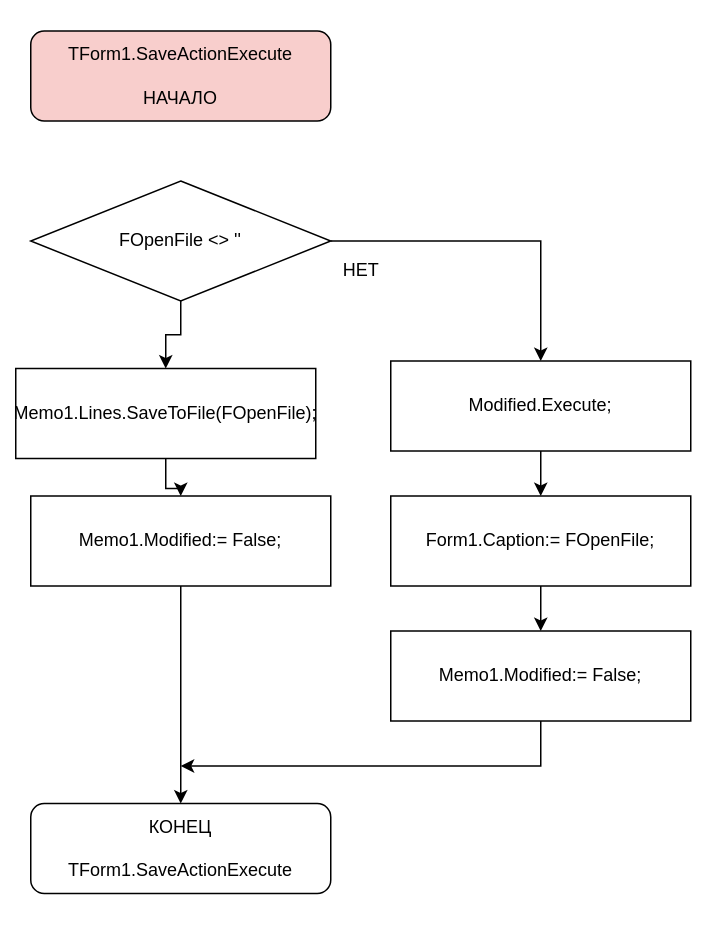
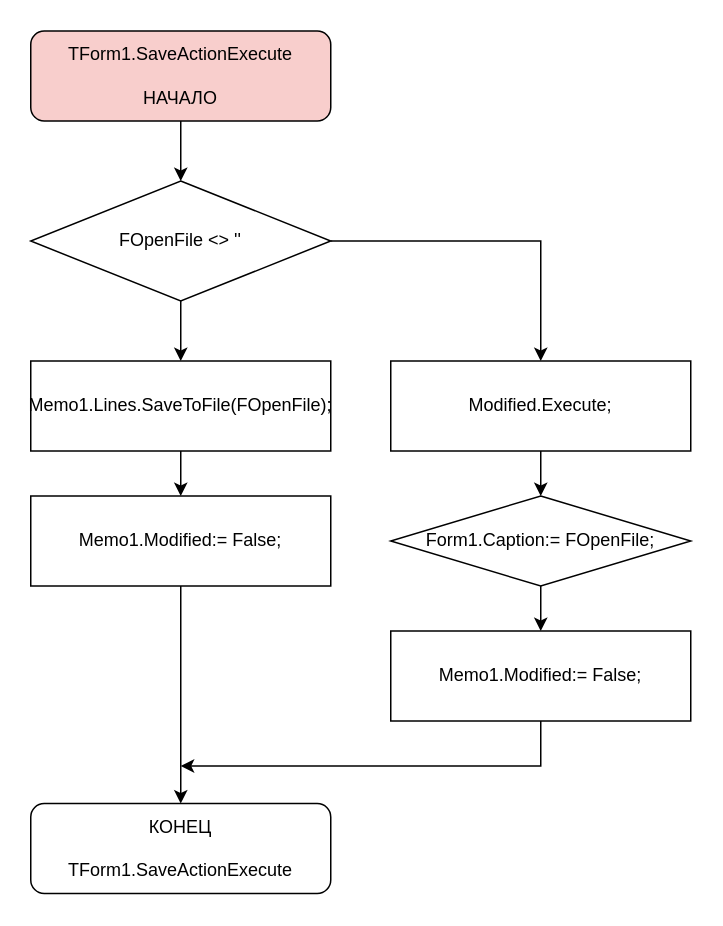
edge "TForm1.SaveActionExecute НАЧАЛО" -> "FOpenFile <> ''": added
node "НЕТ": removed
node "Memo1.Lines.SaveToFile(FOpenFile);": moved (166, 413) -> (181, 406)
node "Form1.Caption:= FOpenFile;": shape rectangle -> diamond
